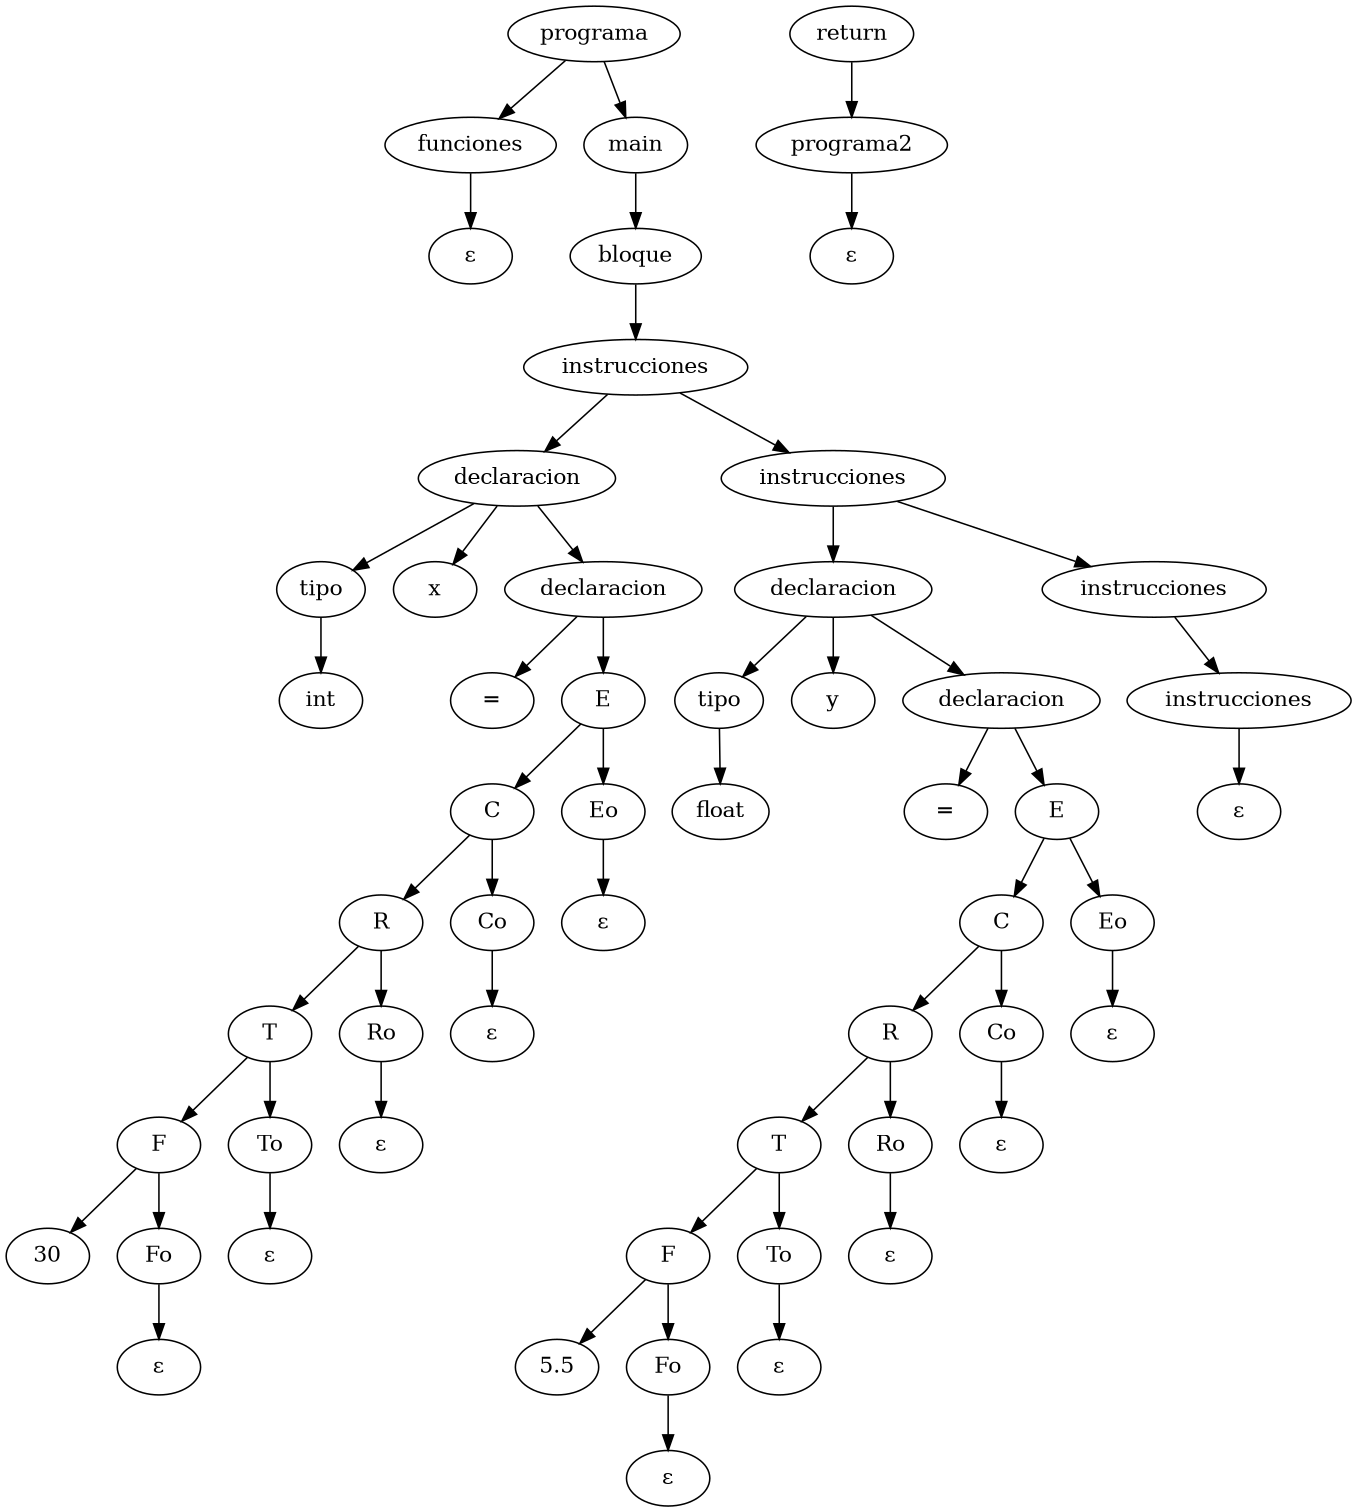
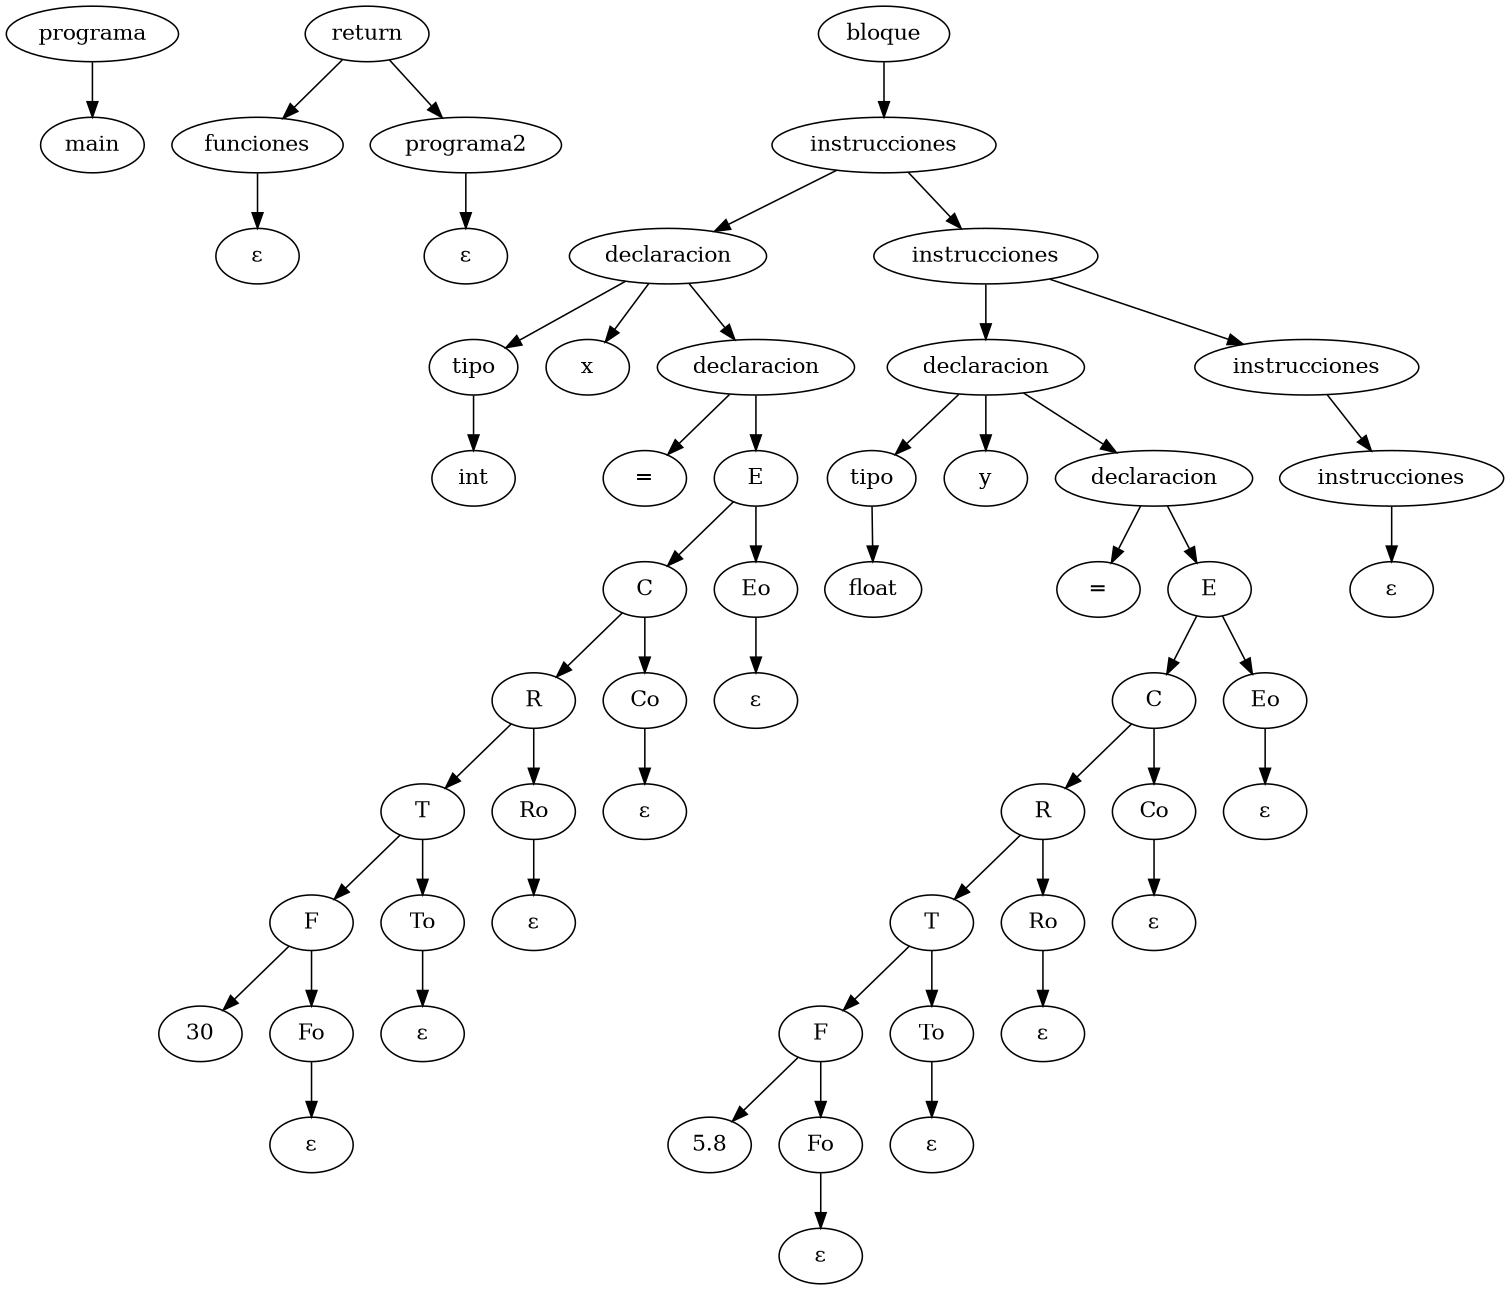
edge "programa" -> "funciones": now "return" -> "funciones"
edge "main" -> "bloque": removed
node "5.5": label "5.5" -> "5.8"
